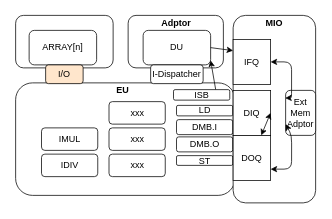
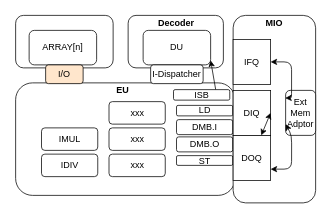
node "Adptor": label "Adptor" -> "Decoder"
edge "DU" -> "IFQ": removed
